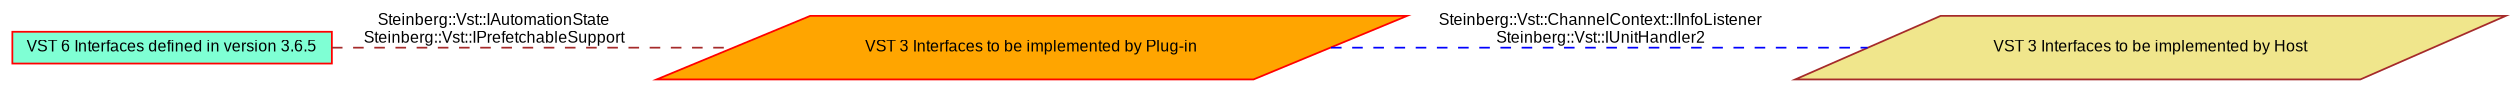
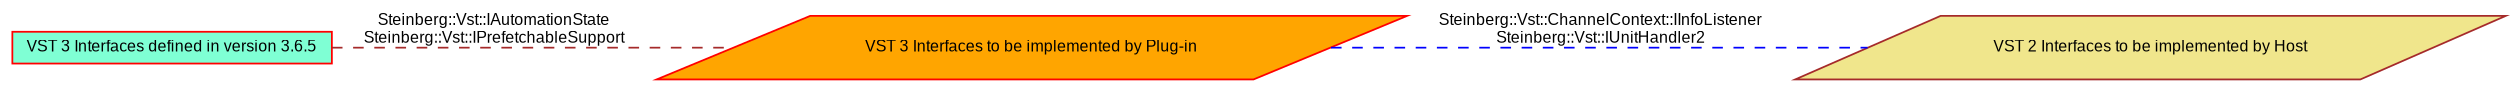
node "VST 6 Interfaces defined in version 3.6.5": label "VST 6 Interfaces defined in version 3.6.5" -> "VST 3 Interfaces defined in version 3.6.5"
node "VST 3 Interfaces to be implemented by Host": label "VST 3 Interfaces to be implemented by Host" -> "VST 2 Interfaces to be implemented by Host"
